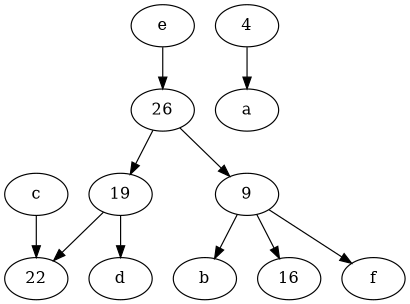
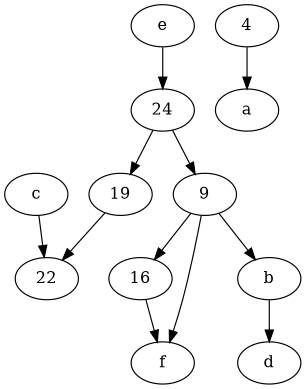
node "26": label "26" -> "24"
edge "19" -> "d": now "b" -> "d"
edge "16" -> "f": added
